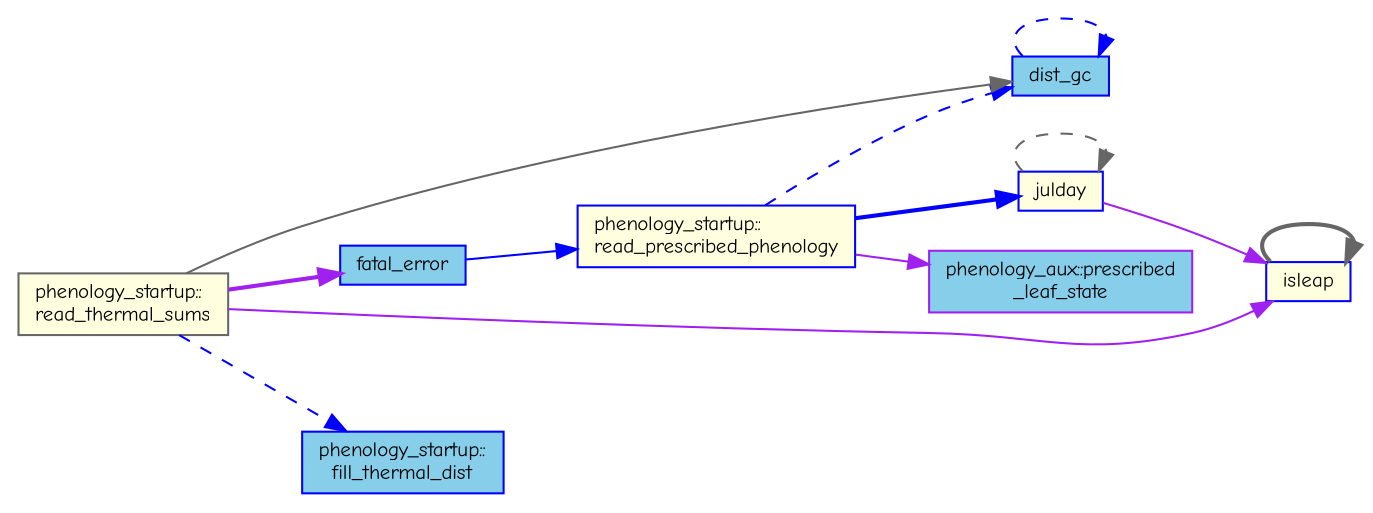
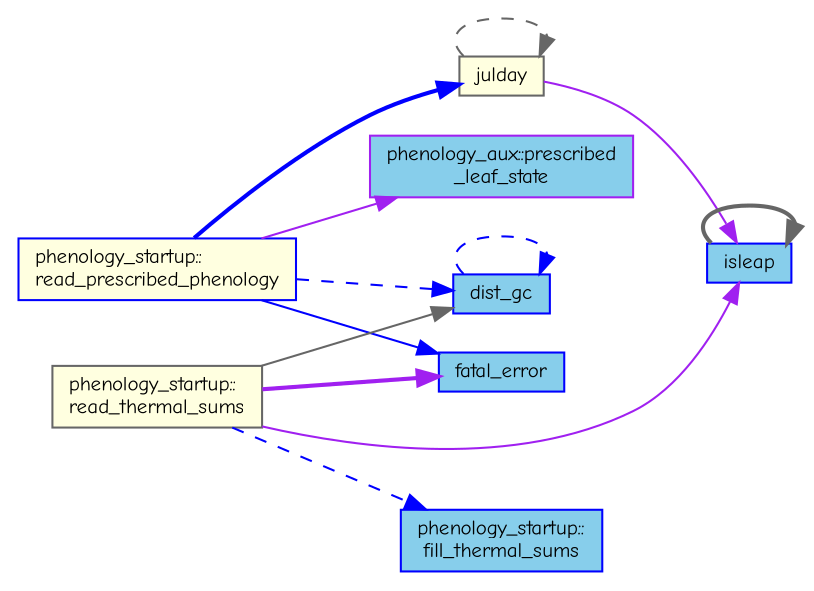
node "julday": color blue -> gray40
edge "fatal_error" -> "phenology_startup:: read_prescribed_phenology": reversed
node "isleap": fillcolor lightyellow -> skyblue
node "phenology_startup:: fill_thermal_dist": label "phenology_startup:: fill_thermal_dist" -> "phenology_startup:: fill_thermal_sums"
